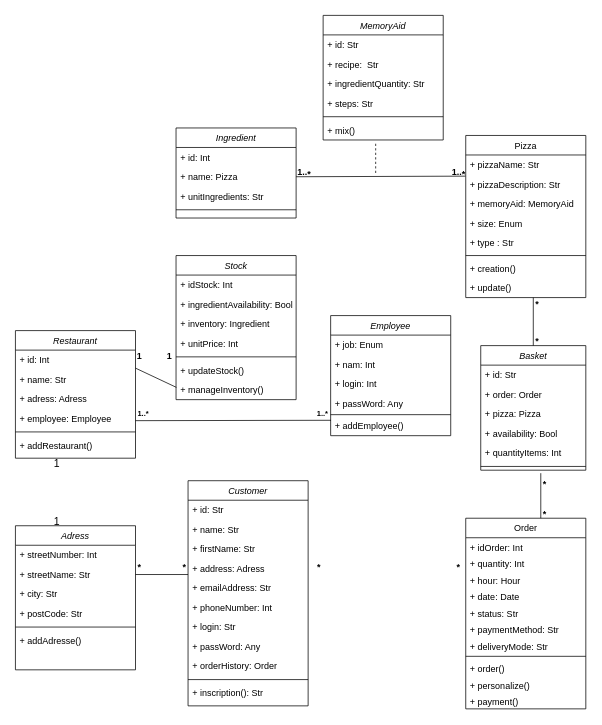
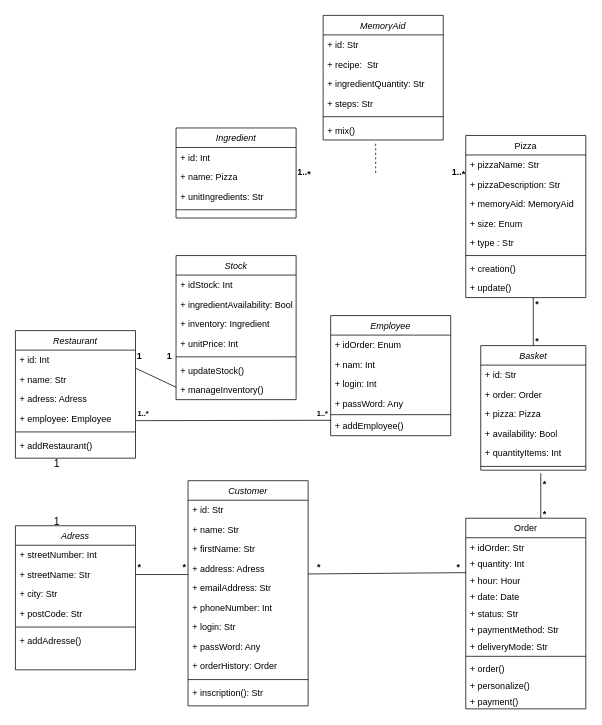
edge "+ name: Pizza" -- "+ pizzaDescription: Str": removed
node "+ job: Enum": label "+ job: Enum" -> "+ idOrder: Enum"
node "+ idOrder: Int": label "+ idOrder: Int" -> "+ idOrder: Str"
edge "+ address: Adress" -- "+ hour: Hour": added
